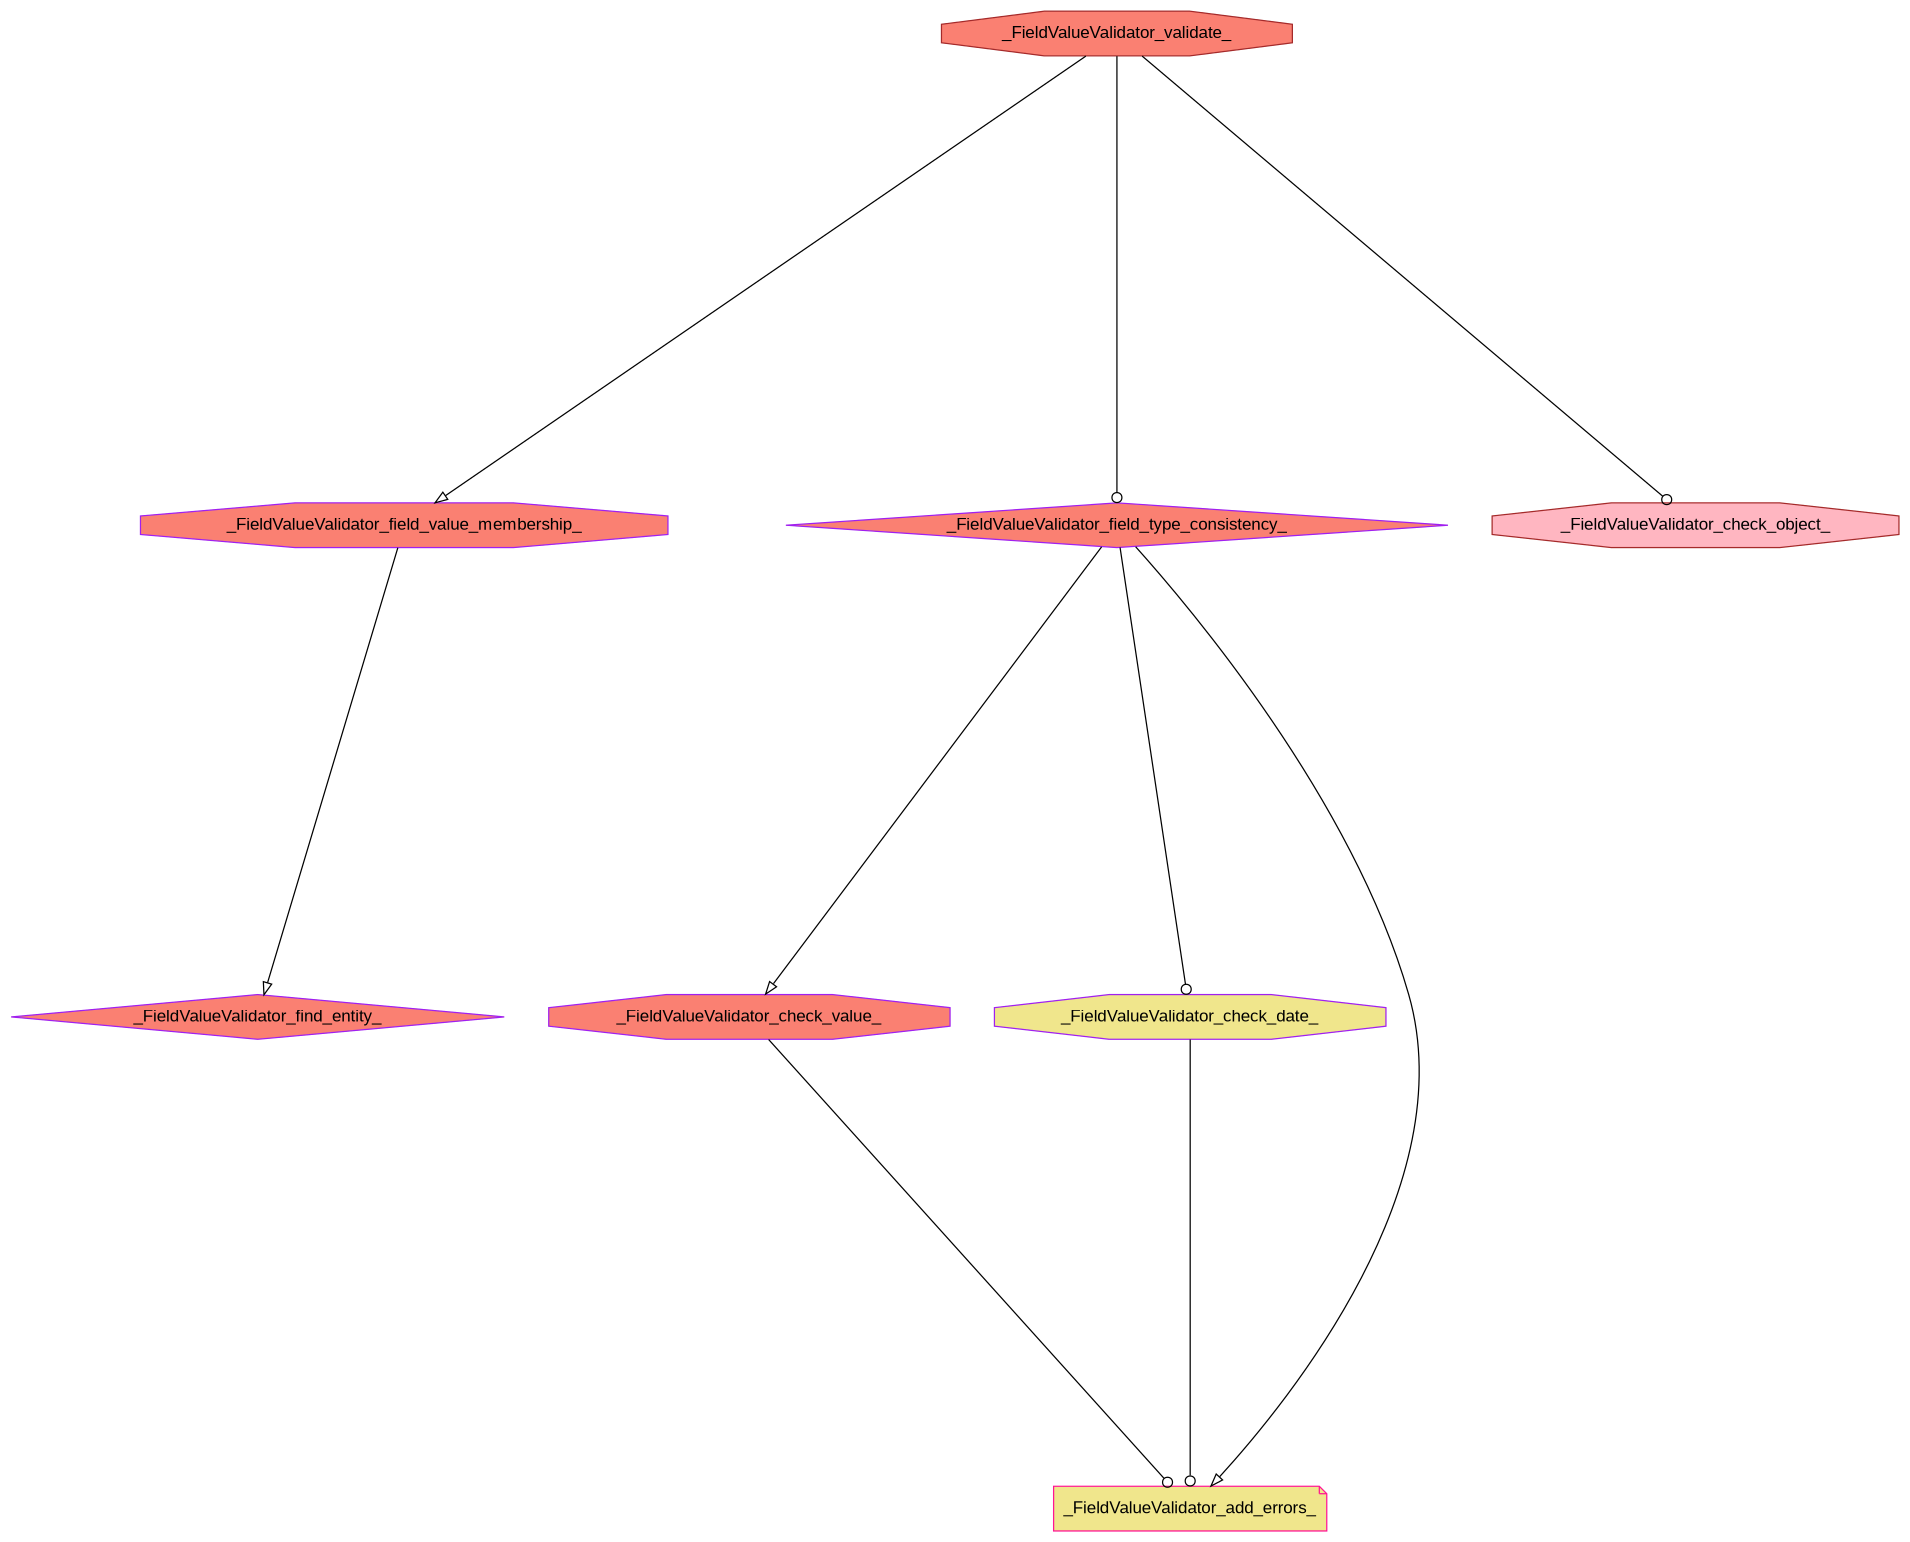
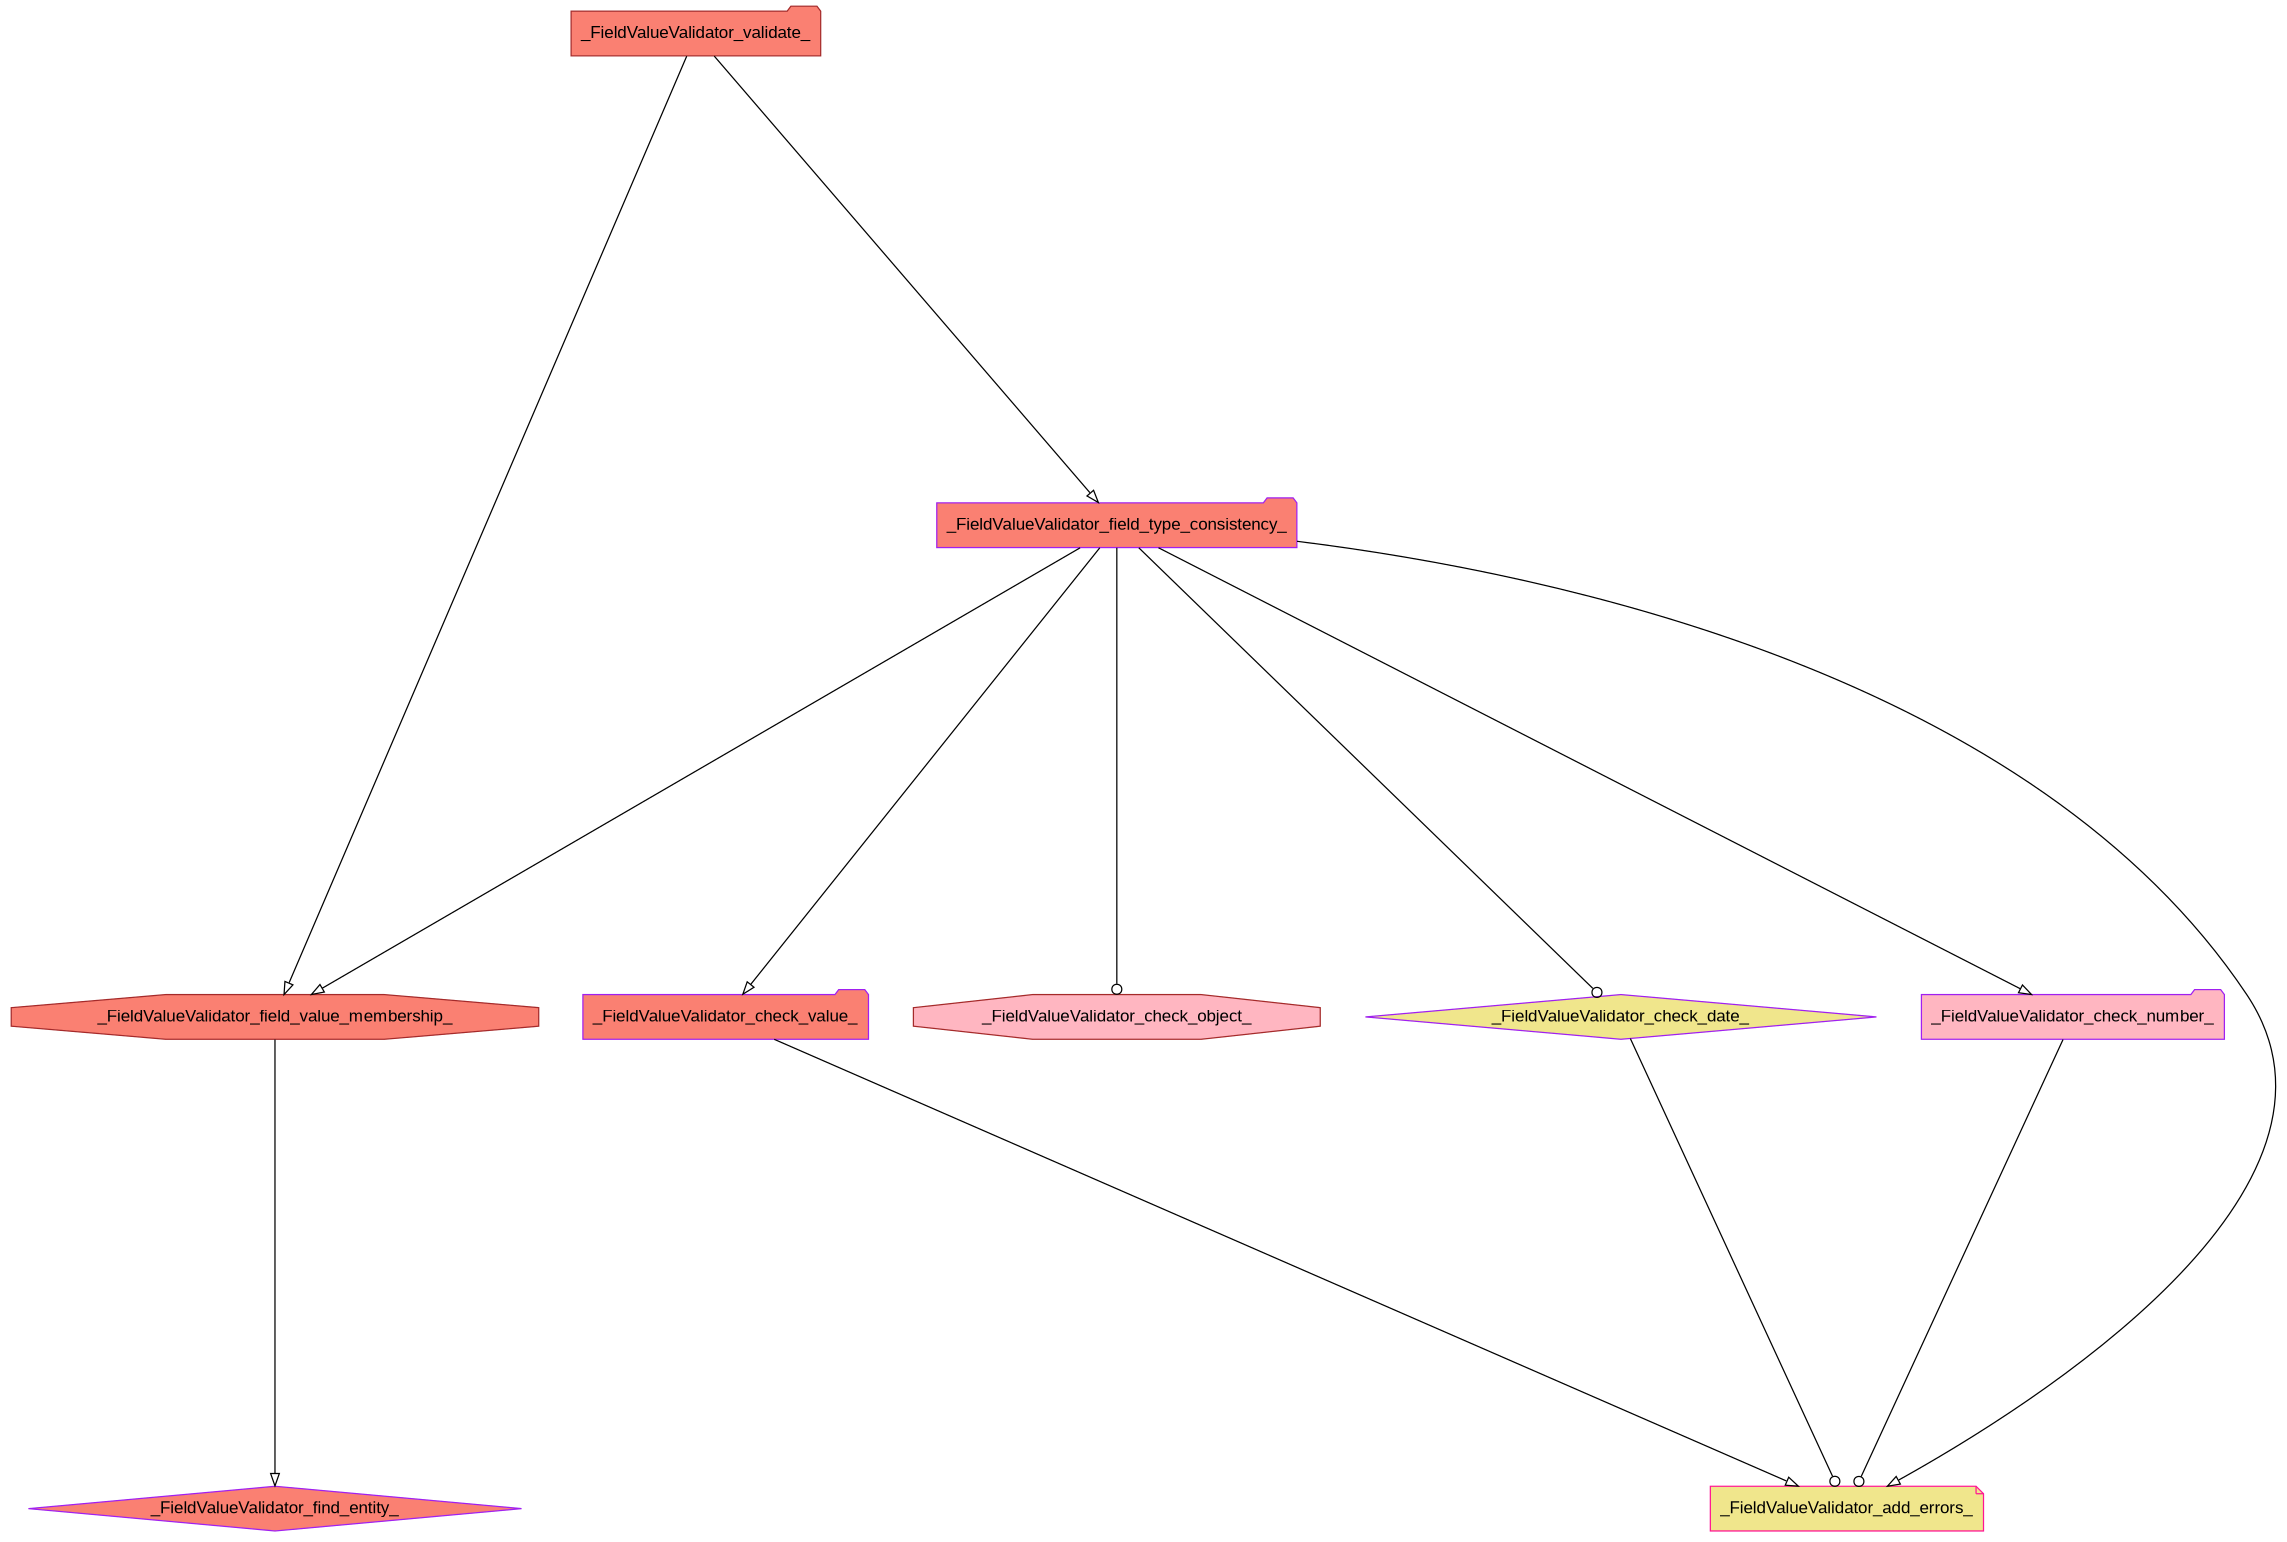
node "_FieldValueValidator_validate_": shape octagon -> folder
edge "_FieldValueValidator_validate_" -> "_FieldValueValidator_field_type_consistency_": arrowhead odot -> onormal
edge "_FieldValueValidator_validate_" -> "_FieldValueValidator_check_object_": now "_FieldValueValidator_field_type_consistency_" -> "_FieldValueValidator_check_object_"
node "_FieldValueValidator_field_value_membership_": color purple -> brown
node "_FieldValueValidator_field_type_consistency_": shape diamond -> folder
edge "_FieldValueValidator_field_type_consistency_" -> "_FieldValueValidator_field_value_membership_": added
node "_FieldValueValidator_check_value_": shape octagon -> folder
node "_FieldValueValidator_check_date_": shape octagon -> diamond
node "_FieldValueValidator_check_number_": added
edge "_FieldValueValidator_check_value_" -> "_FieldValueValidator_add_errors_": arrowhead odot -> onormal
